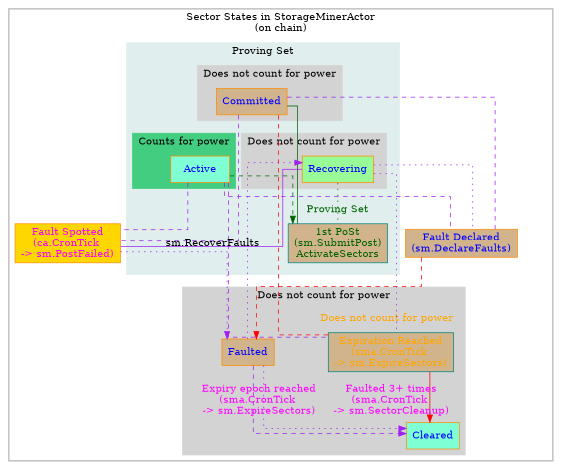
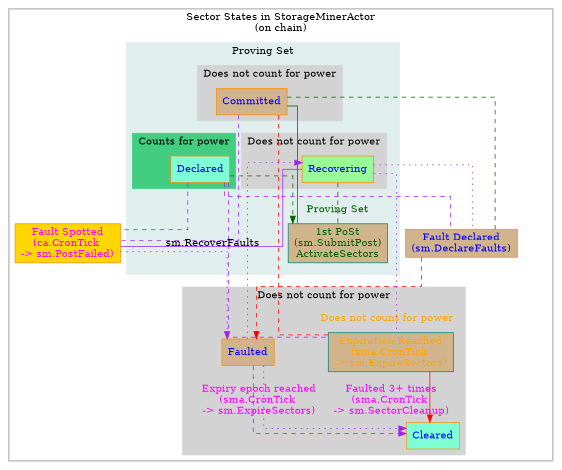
edge "Committed" -- "Fault Declared (sm.DeclareFaults)": color purple -> darkgreen
node "Active": label "Active" -> "Declared"
edge "Recovering" -- "1st PoSt (sm.SubmitPost) ActivateSectors": style dotted -> dashed
